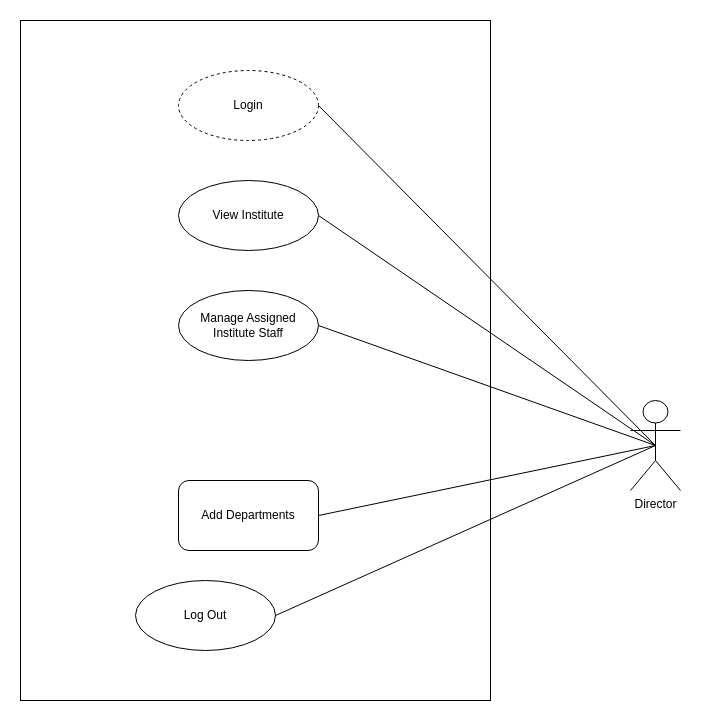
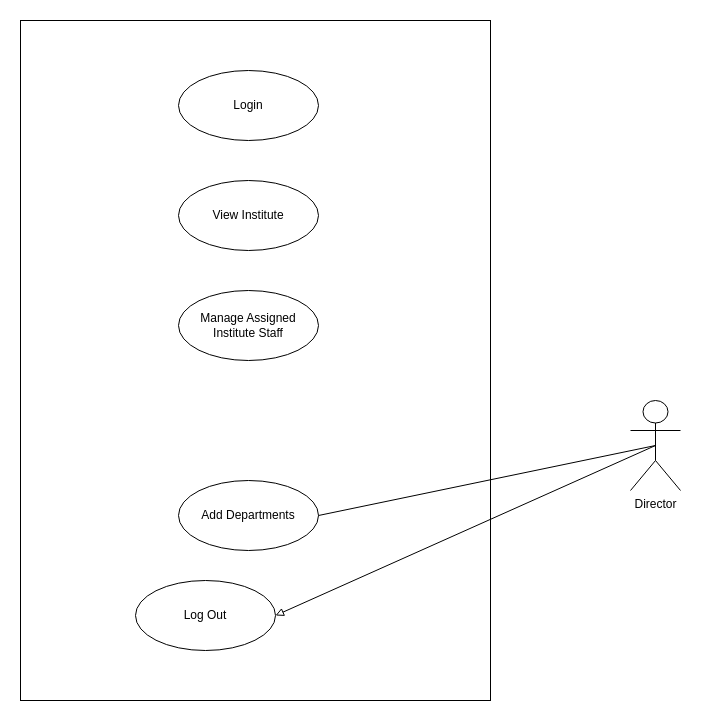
node "Login": style dashed -> solid
edge "Login" -- "Director": removed
edge "View Institute" -- "Director": removed
edge "Manage Assigned Institute Staff" -- "Director": removed
node "Add Departments": shape rounded rectangle -> ellipse
edge "Director" -- "Log Out": arrowhead none -> block
